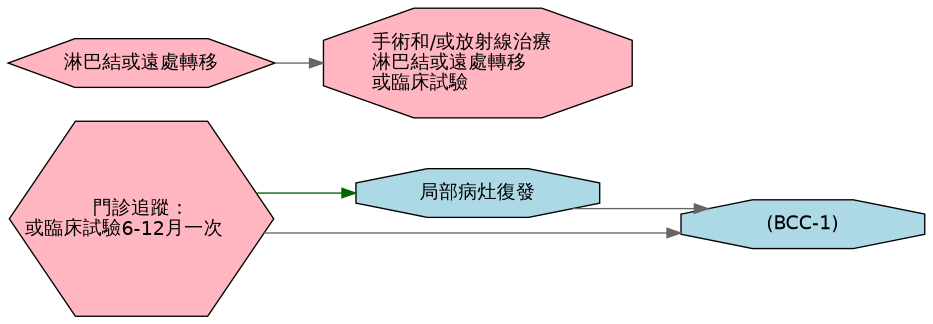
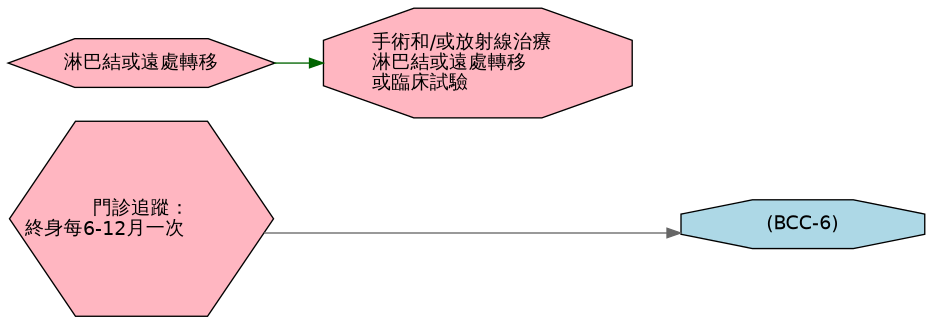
edge "淋巴結或遠處轉移" -> "手術和/或放射線治療 淋巴結或遠處轉移 或臨床試驗": color gray40 -> darkgreen
node "局部病灶復發": removed
node "門診追蹤： 或臨床試驗6-12月一次": label "門診追蹤： 或臨床試驗6-12月一次" -> "門診追蹤： 終身每6-12月一次"
node "(BCC-1)": label "(BCC-1)" -> "(BCC-6)"
